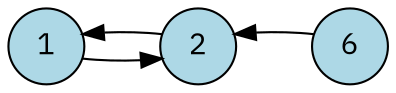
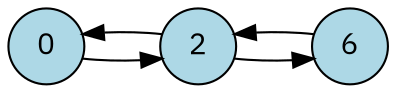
node "1": label "1" -> "0"
edge "2" -> "6": added
